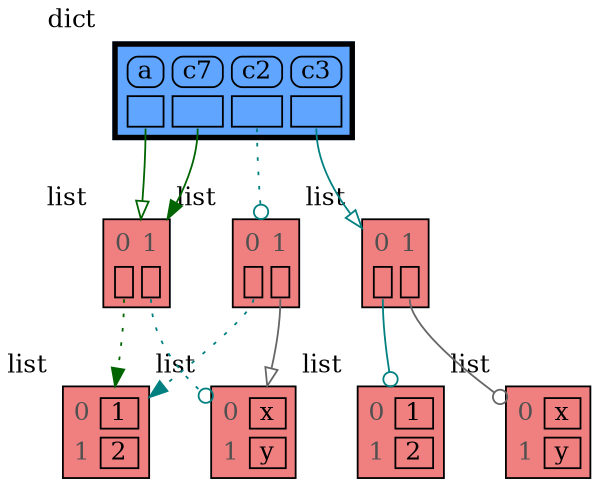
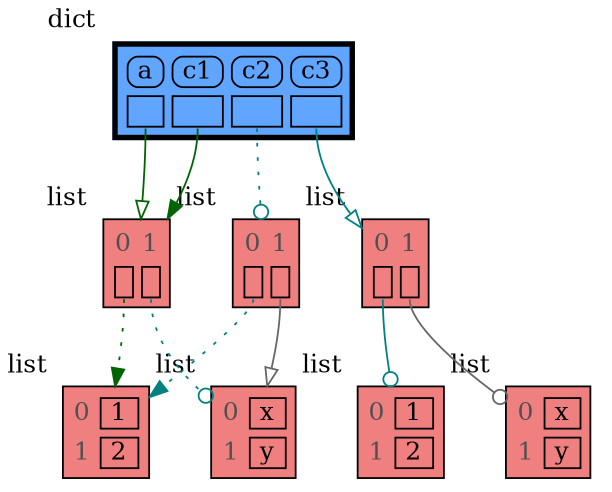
node "a": text "c7" -> "c1"
